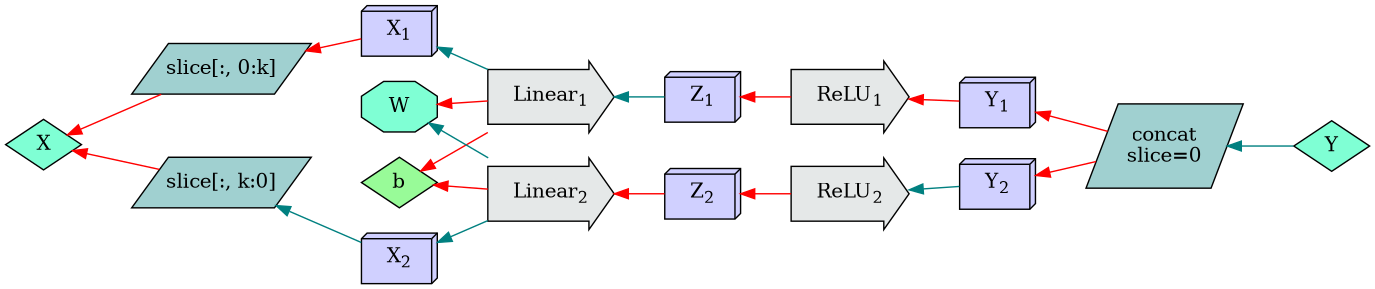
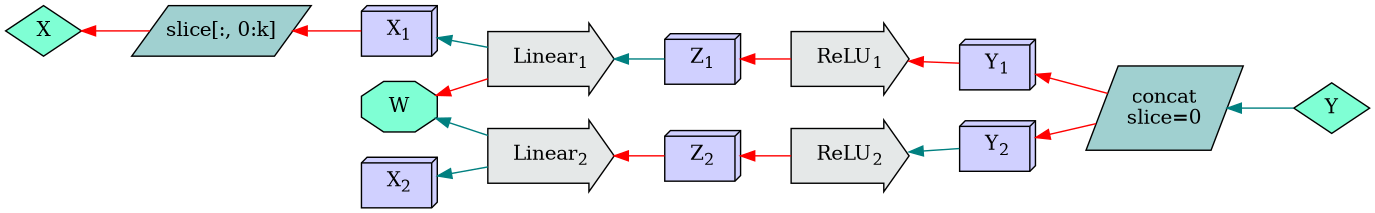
node "slice[:, k:0]": removed
node "b": removed
